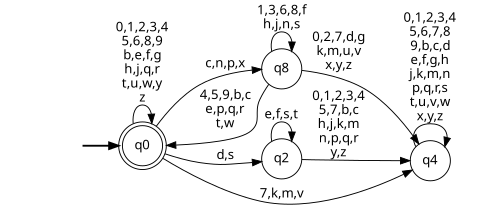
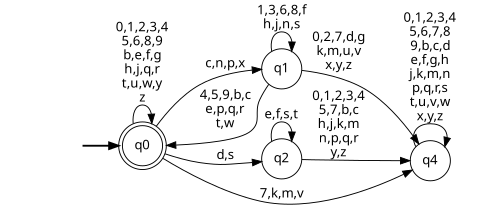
node "q8": label "q8" -> "q1"
